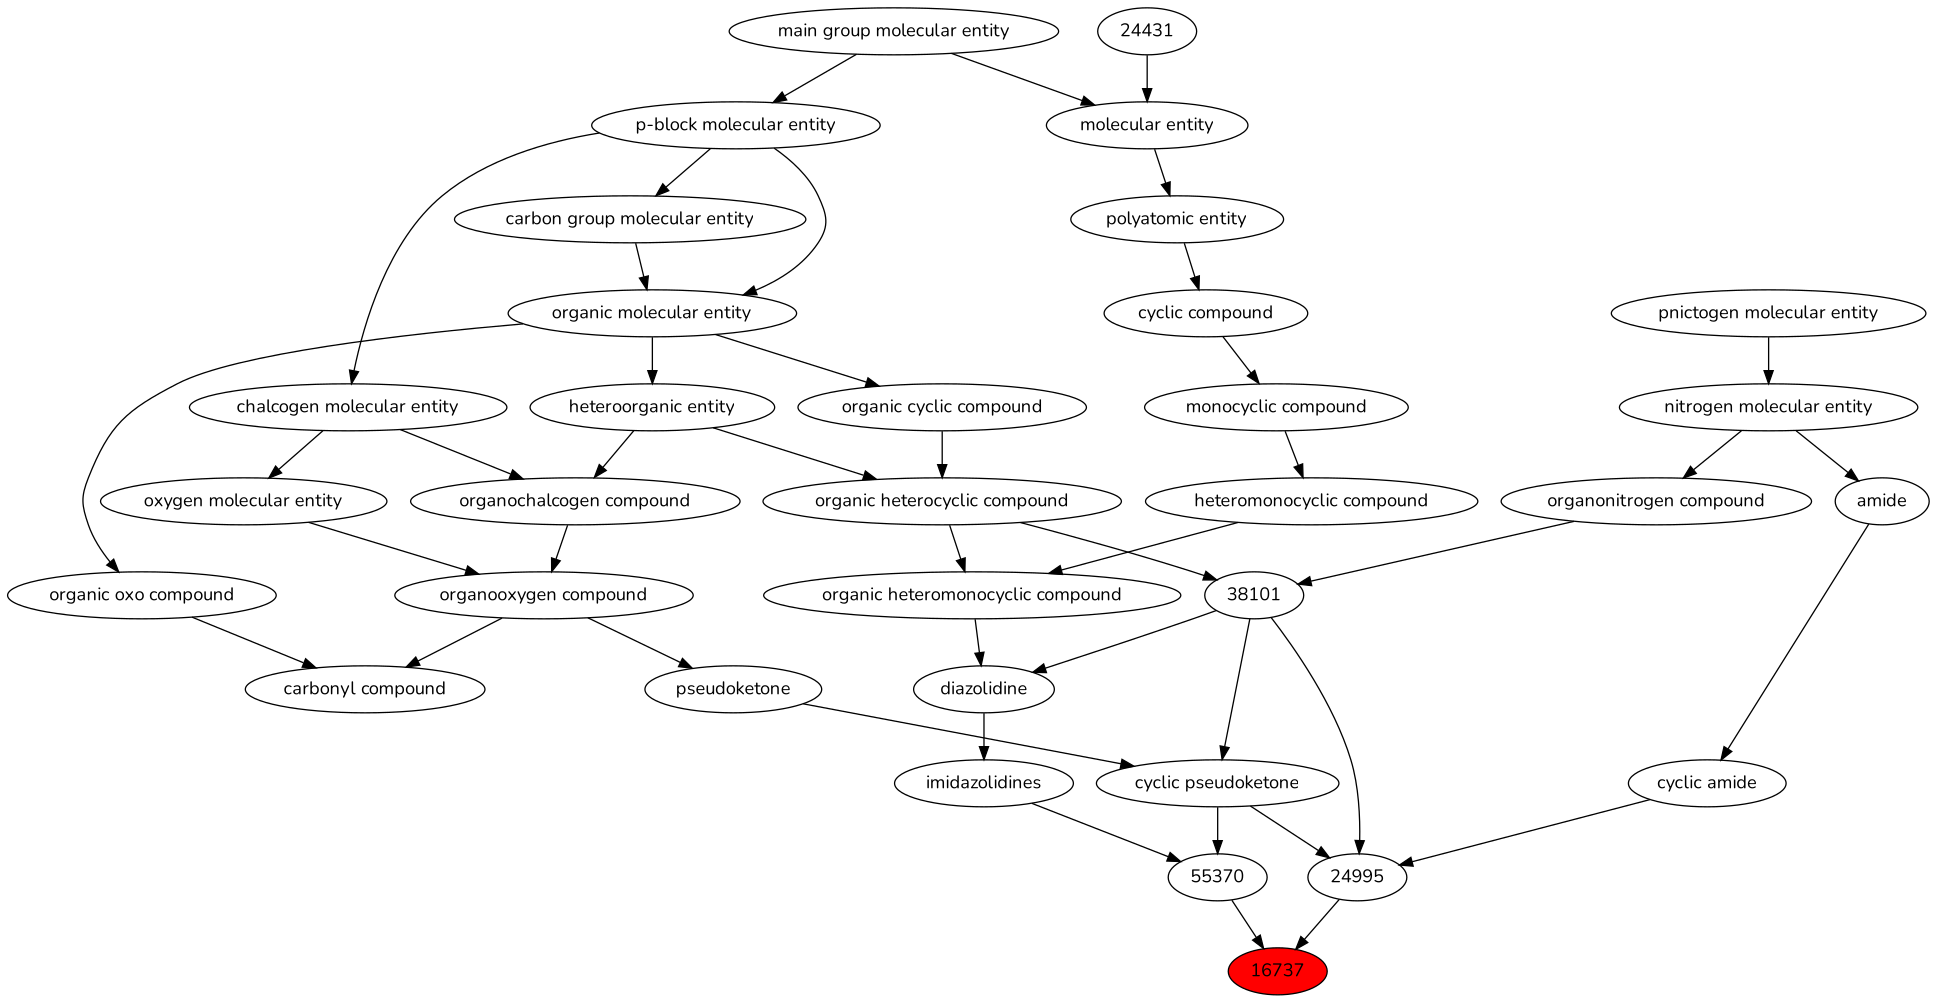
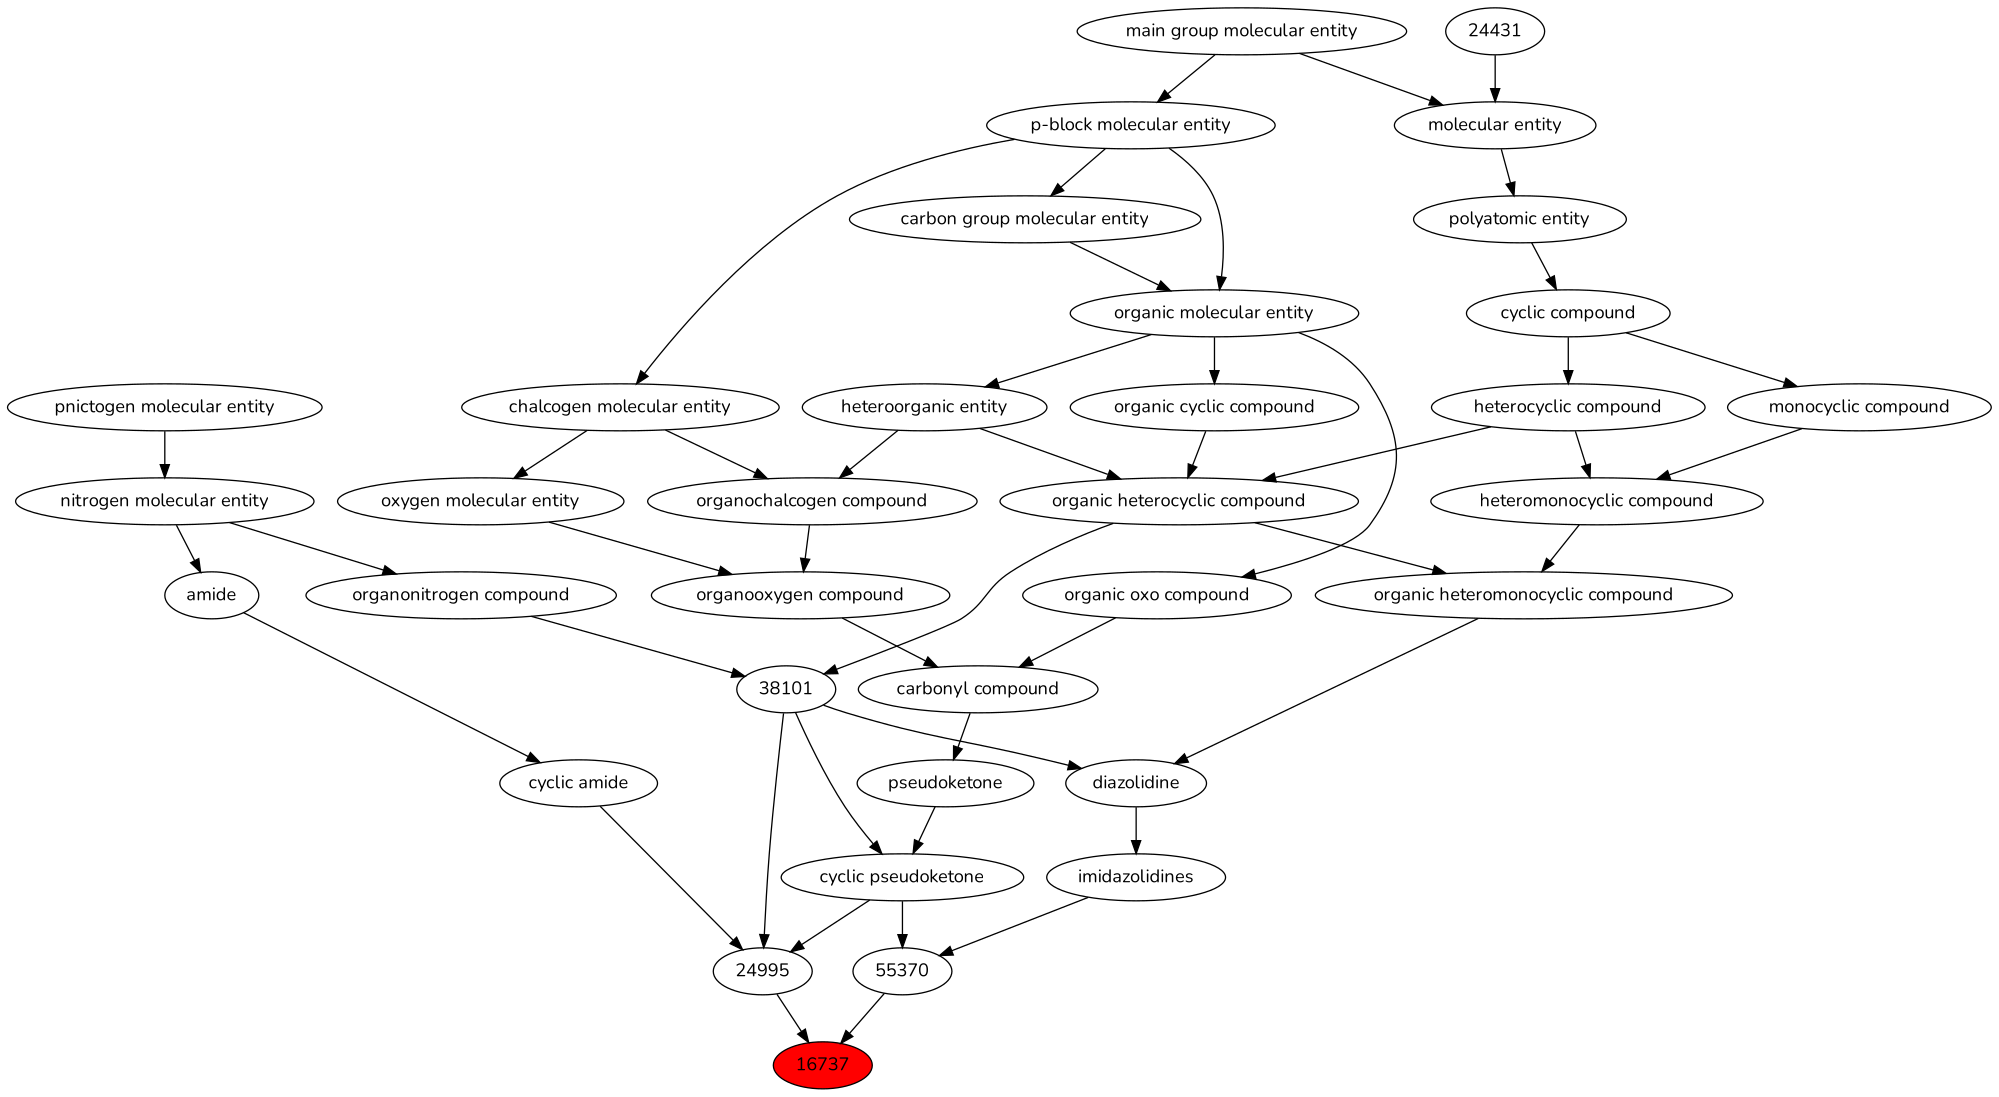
node "heterocyclic compound": added
edge "organooxygen compound" -> "pseudoketone": now "carbonyl compound" -> "pseudoketone"
